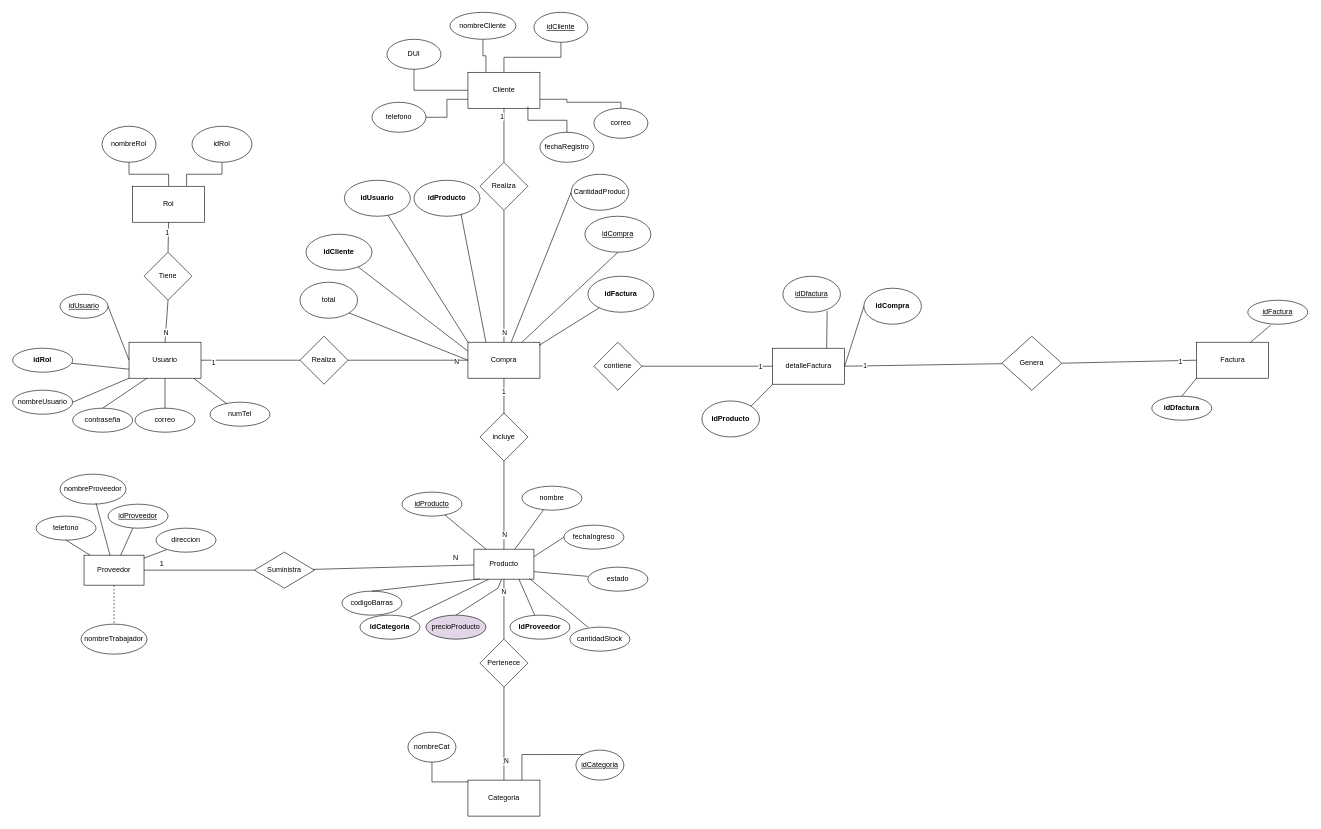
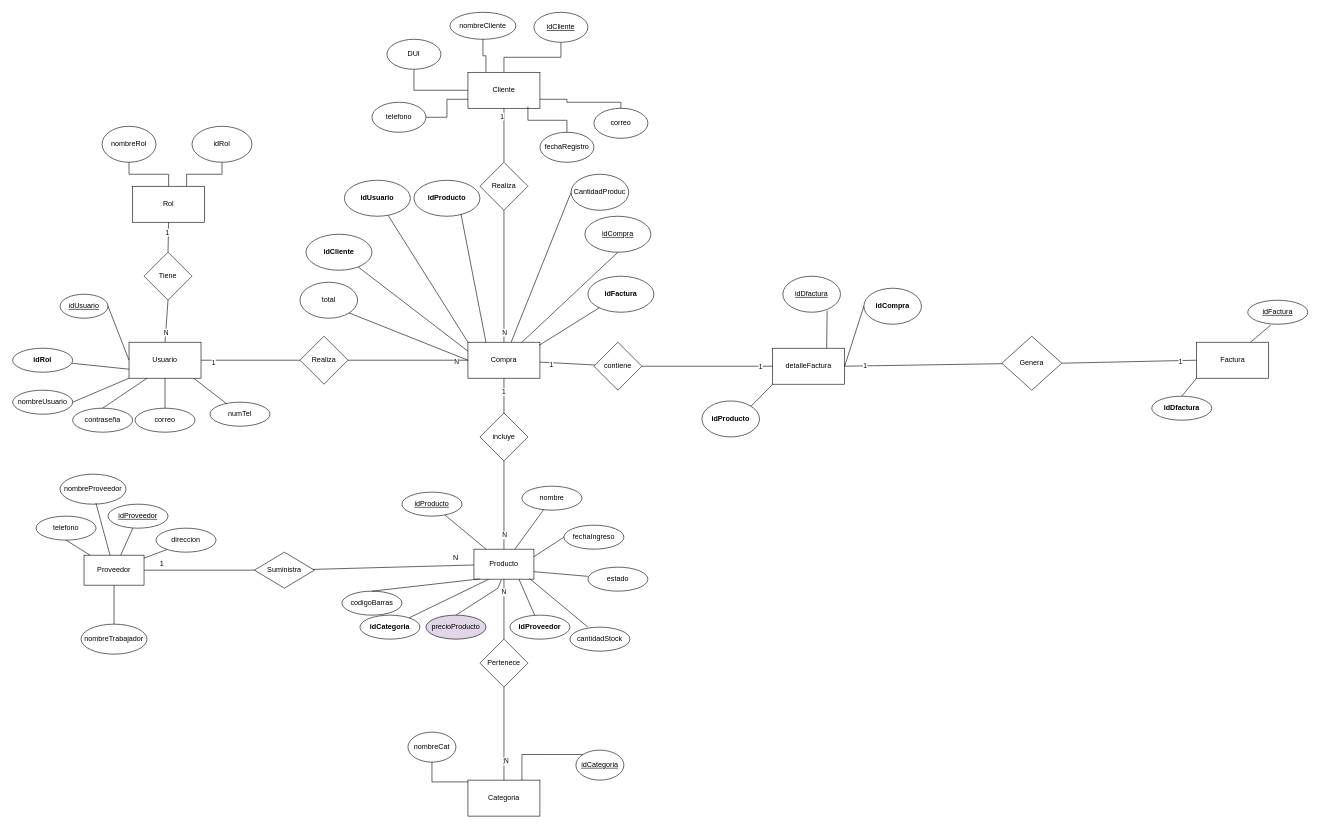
edge "Compra" -- "contiene": added, label "1"
edge "Proveedor" -- "nombreTrabajador": style dashed -> solid
